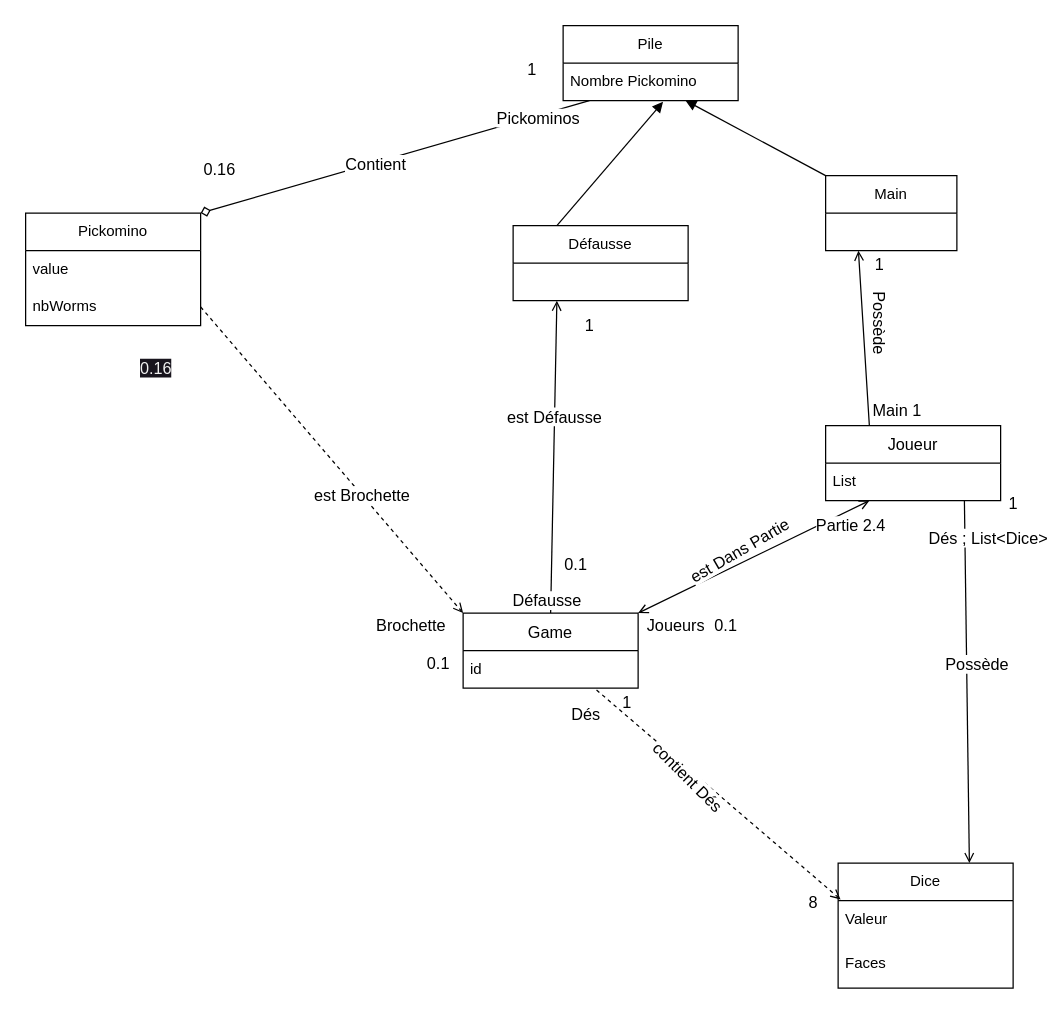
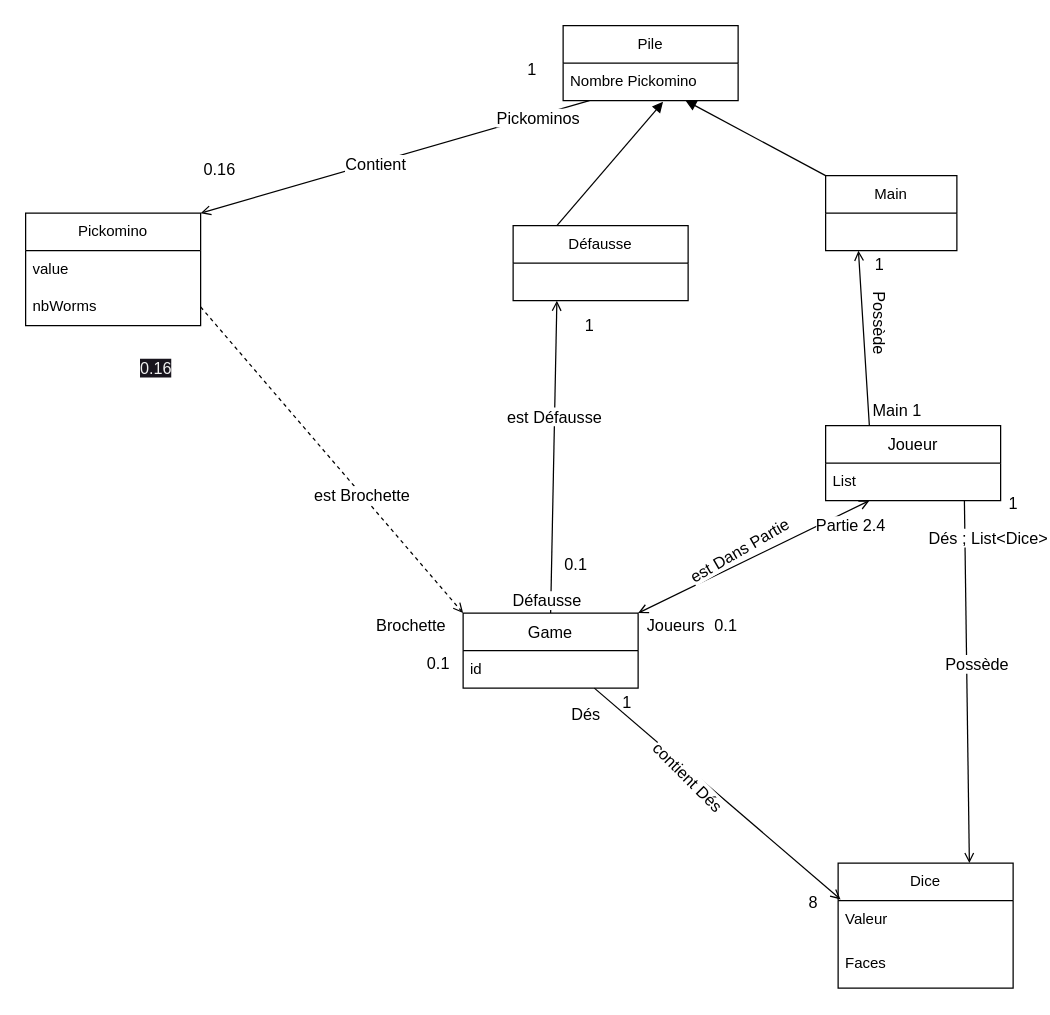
edge "Nombre Pickomino" -> "Pickomino": arrowhead diamond -> open
edge "Game" -> "Valeur": style dashed -> solid
